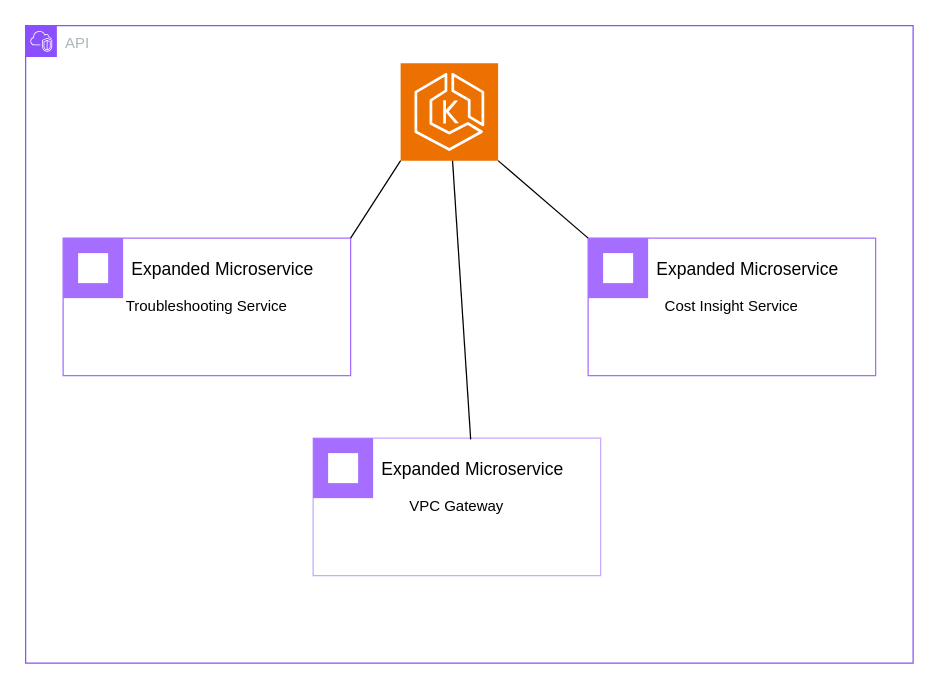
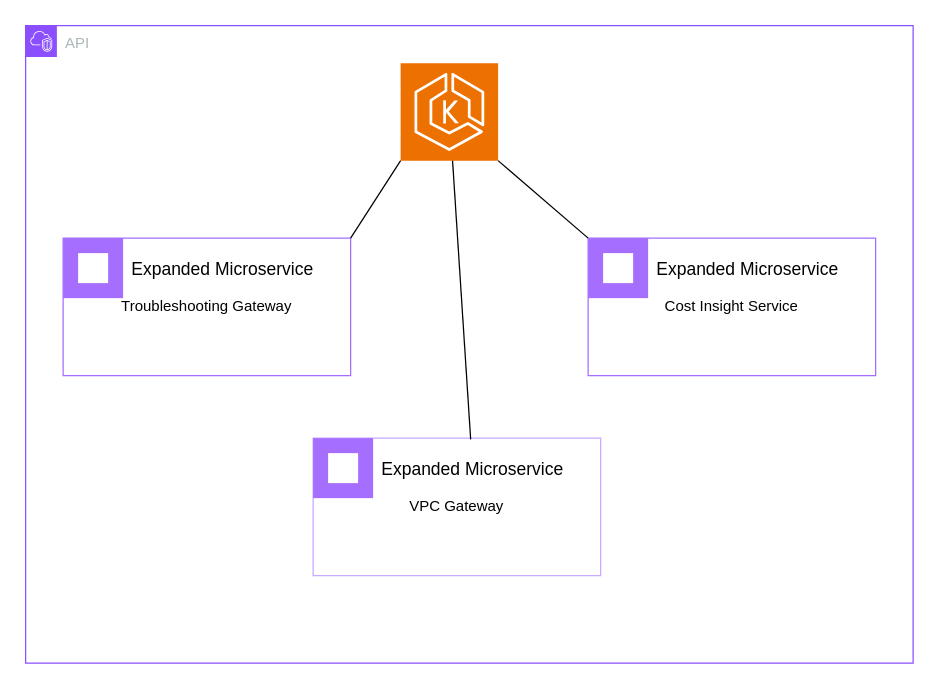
node "Troubleshooting Service": label "Troubleshooting Service" -> "Troubleshooting Gateway"
